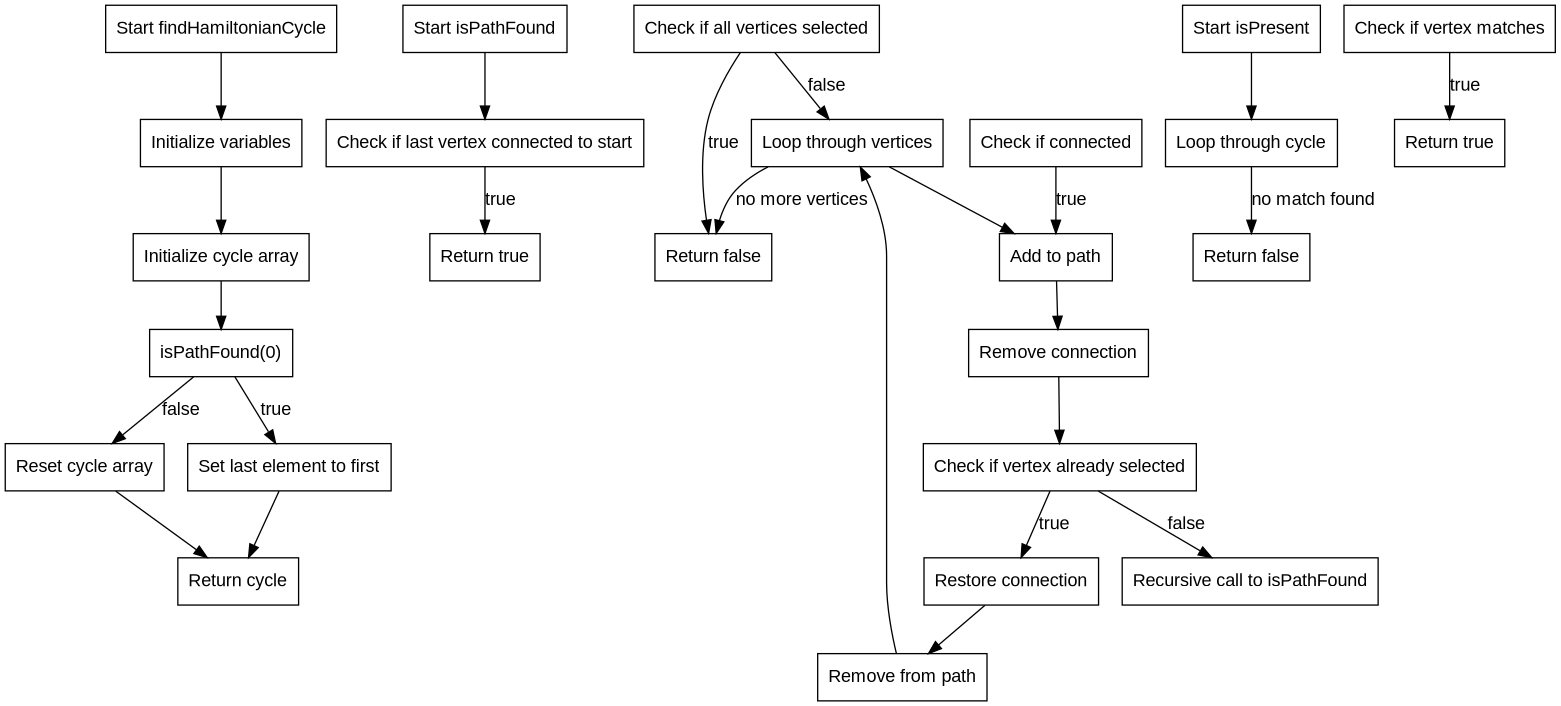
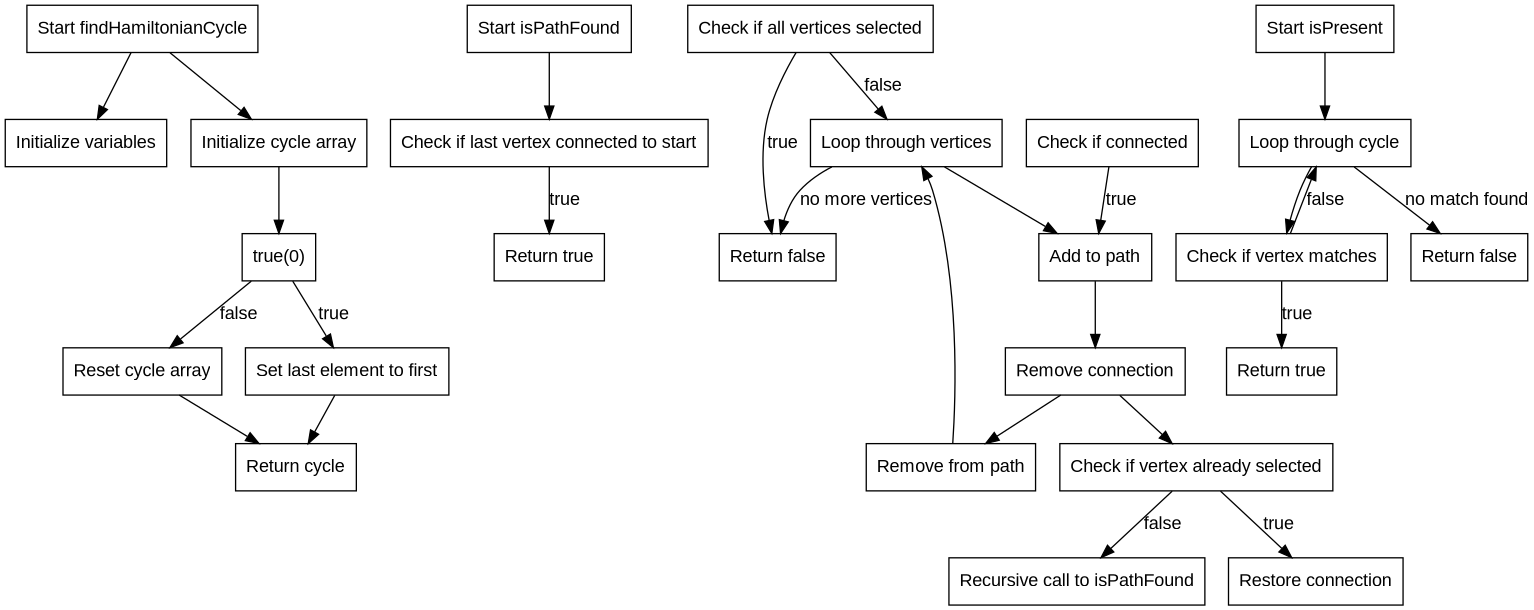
edge "Loop through cycle" -> "Check if vertex matches": added
edge "Initialize variables" -> "Initialize cycle array": now "Start findHamiltonianCycle" -> "Initialize cycle array"
edge "Check if vertex matches" -> "Loop through cycle": added, label "false"
node "isPathFound(0)": label "isPathFound(0)" -> "true(0)"
edge "Restore connection" -> "Remove from path": now "Remove connection" -> "Remove from path"
